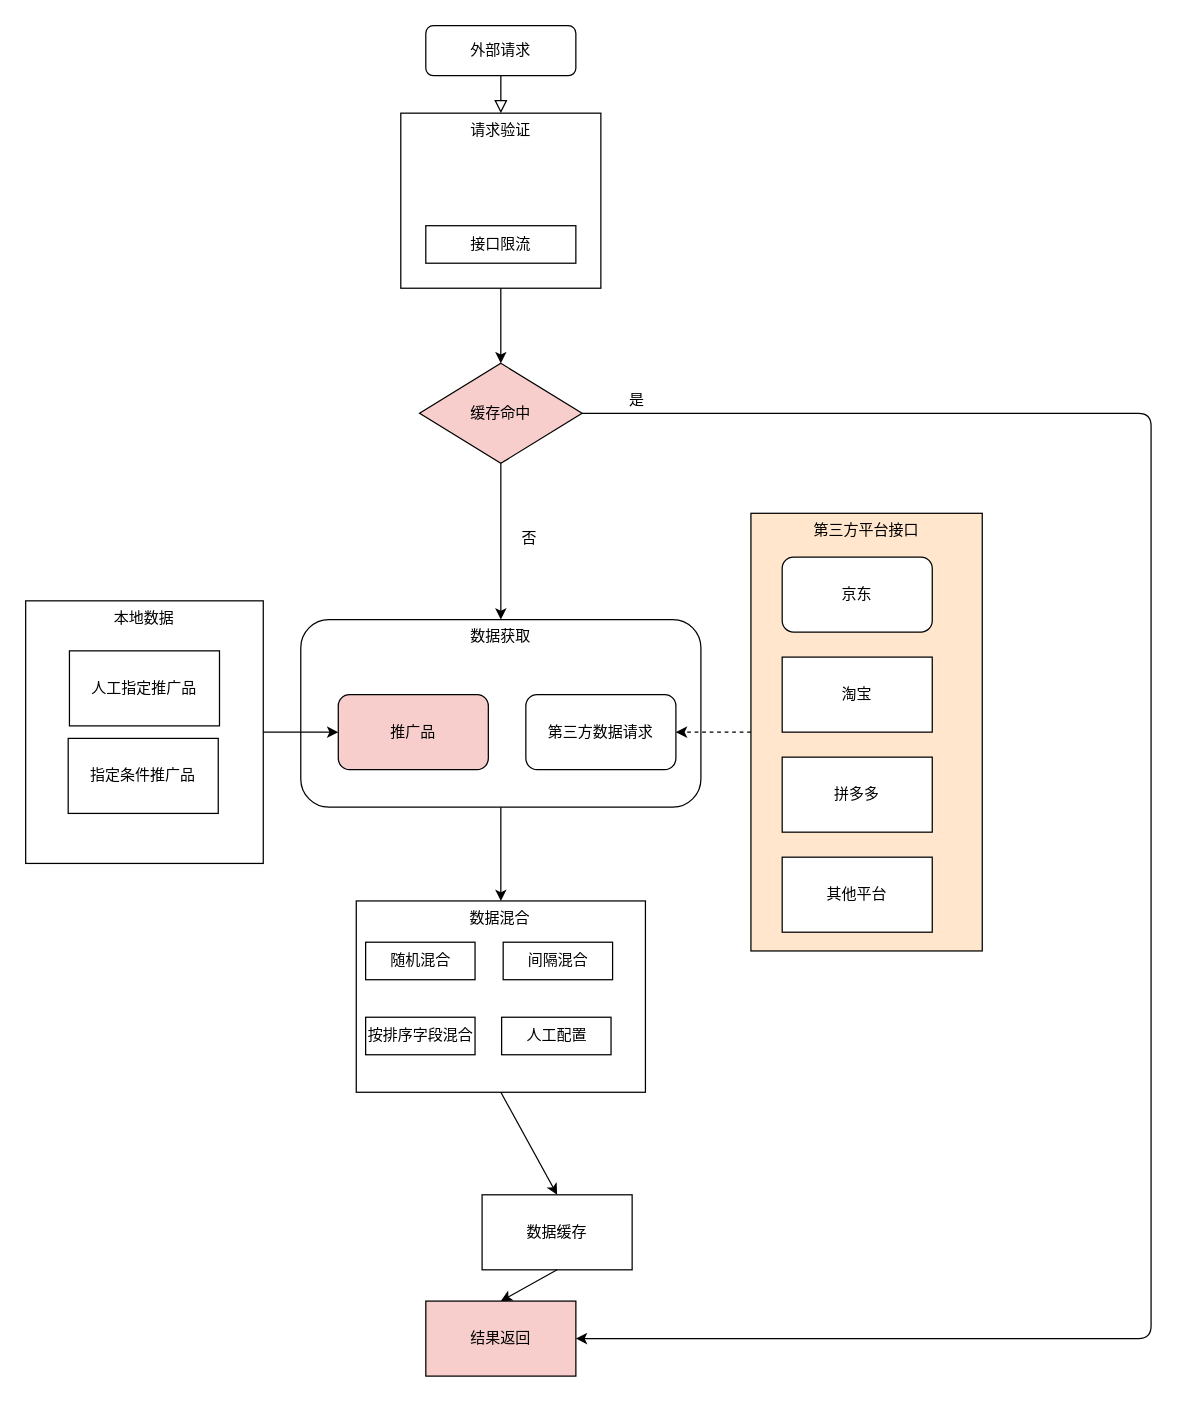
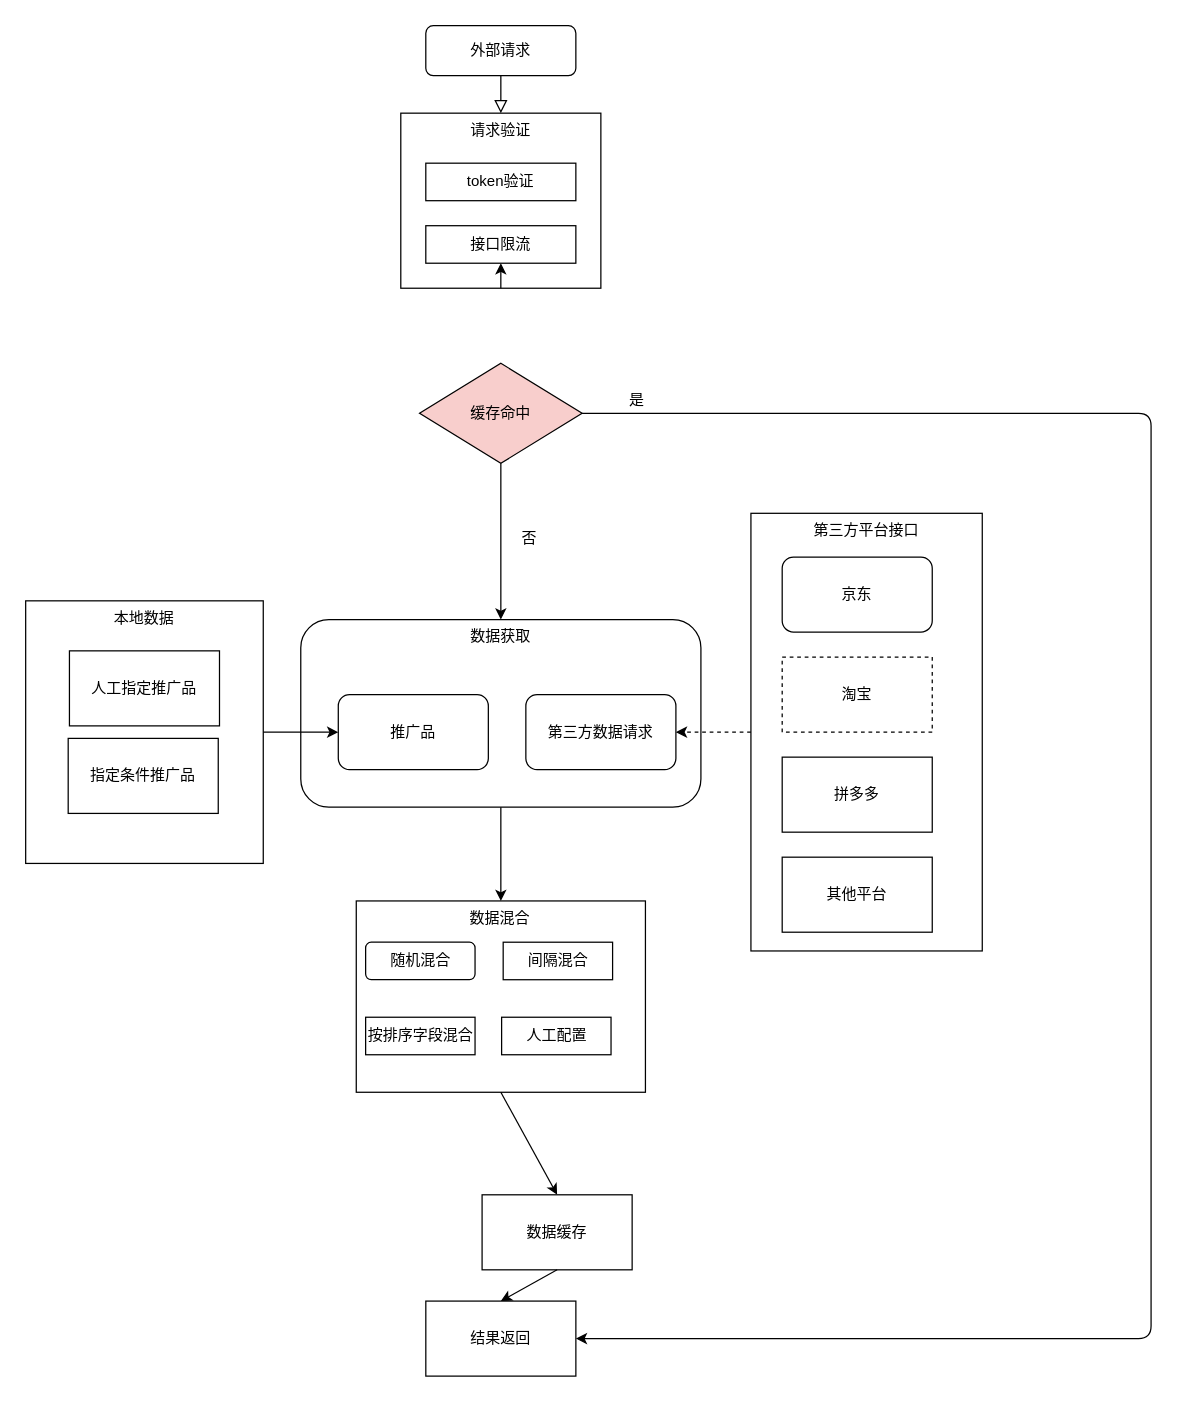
node "token验证": added
edge "请求验证" -> "缓存命中": now "请求验证" -> "接口限流"
node "第三方平台接口": fillcolor #ffe6cc -> #ffffff
node "淘宝": style solid -> dashed
node "推广品": fillcolor #f8cecc -> #ffffff
node "随机混合": shape rectangle -> rounded rectangle
node "结果返回": fillcolor #f8cecc -> #ffffff
